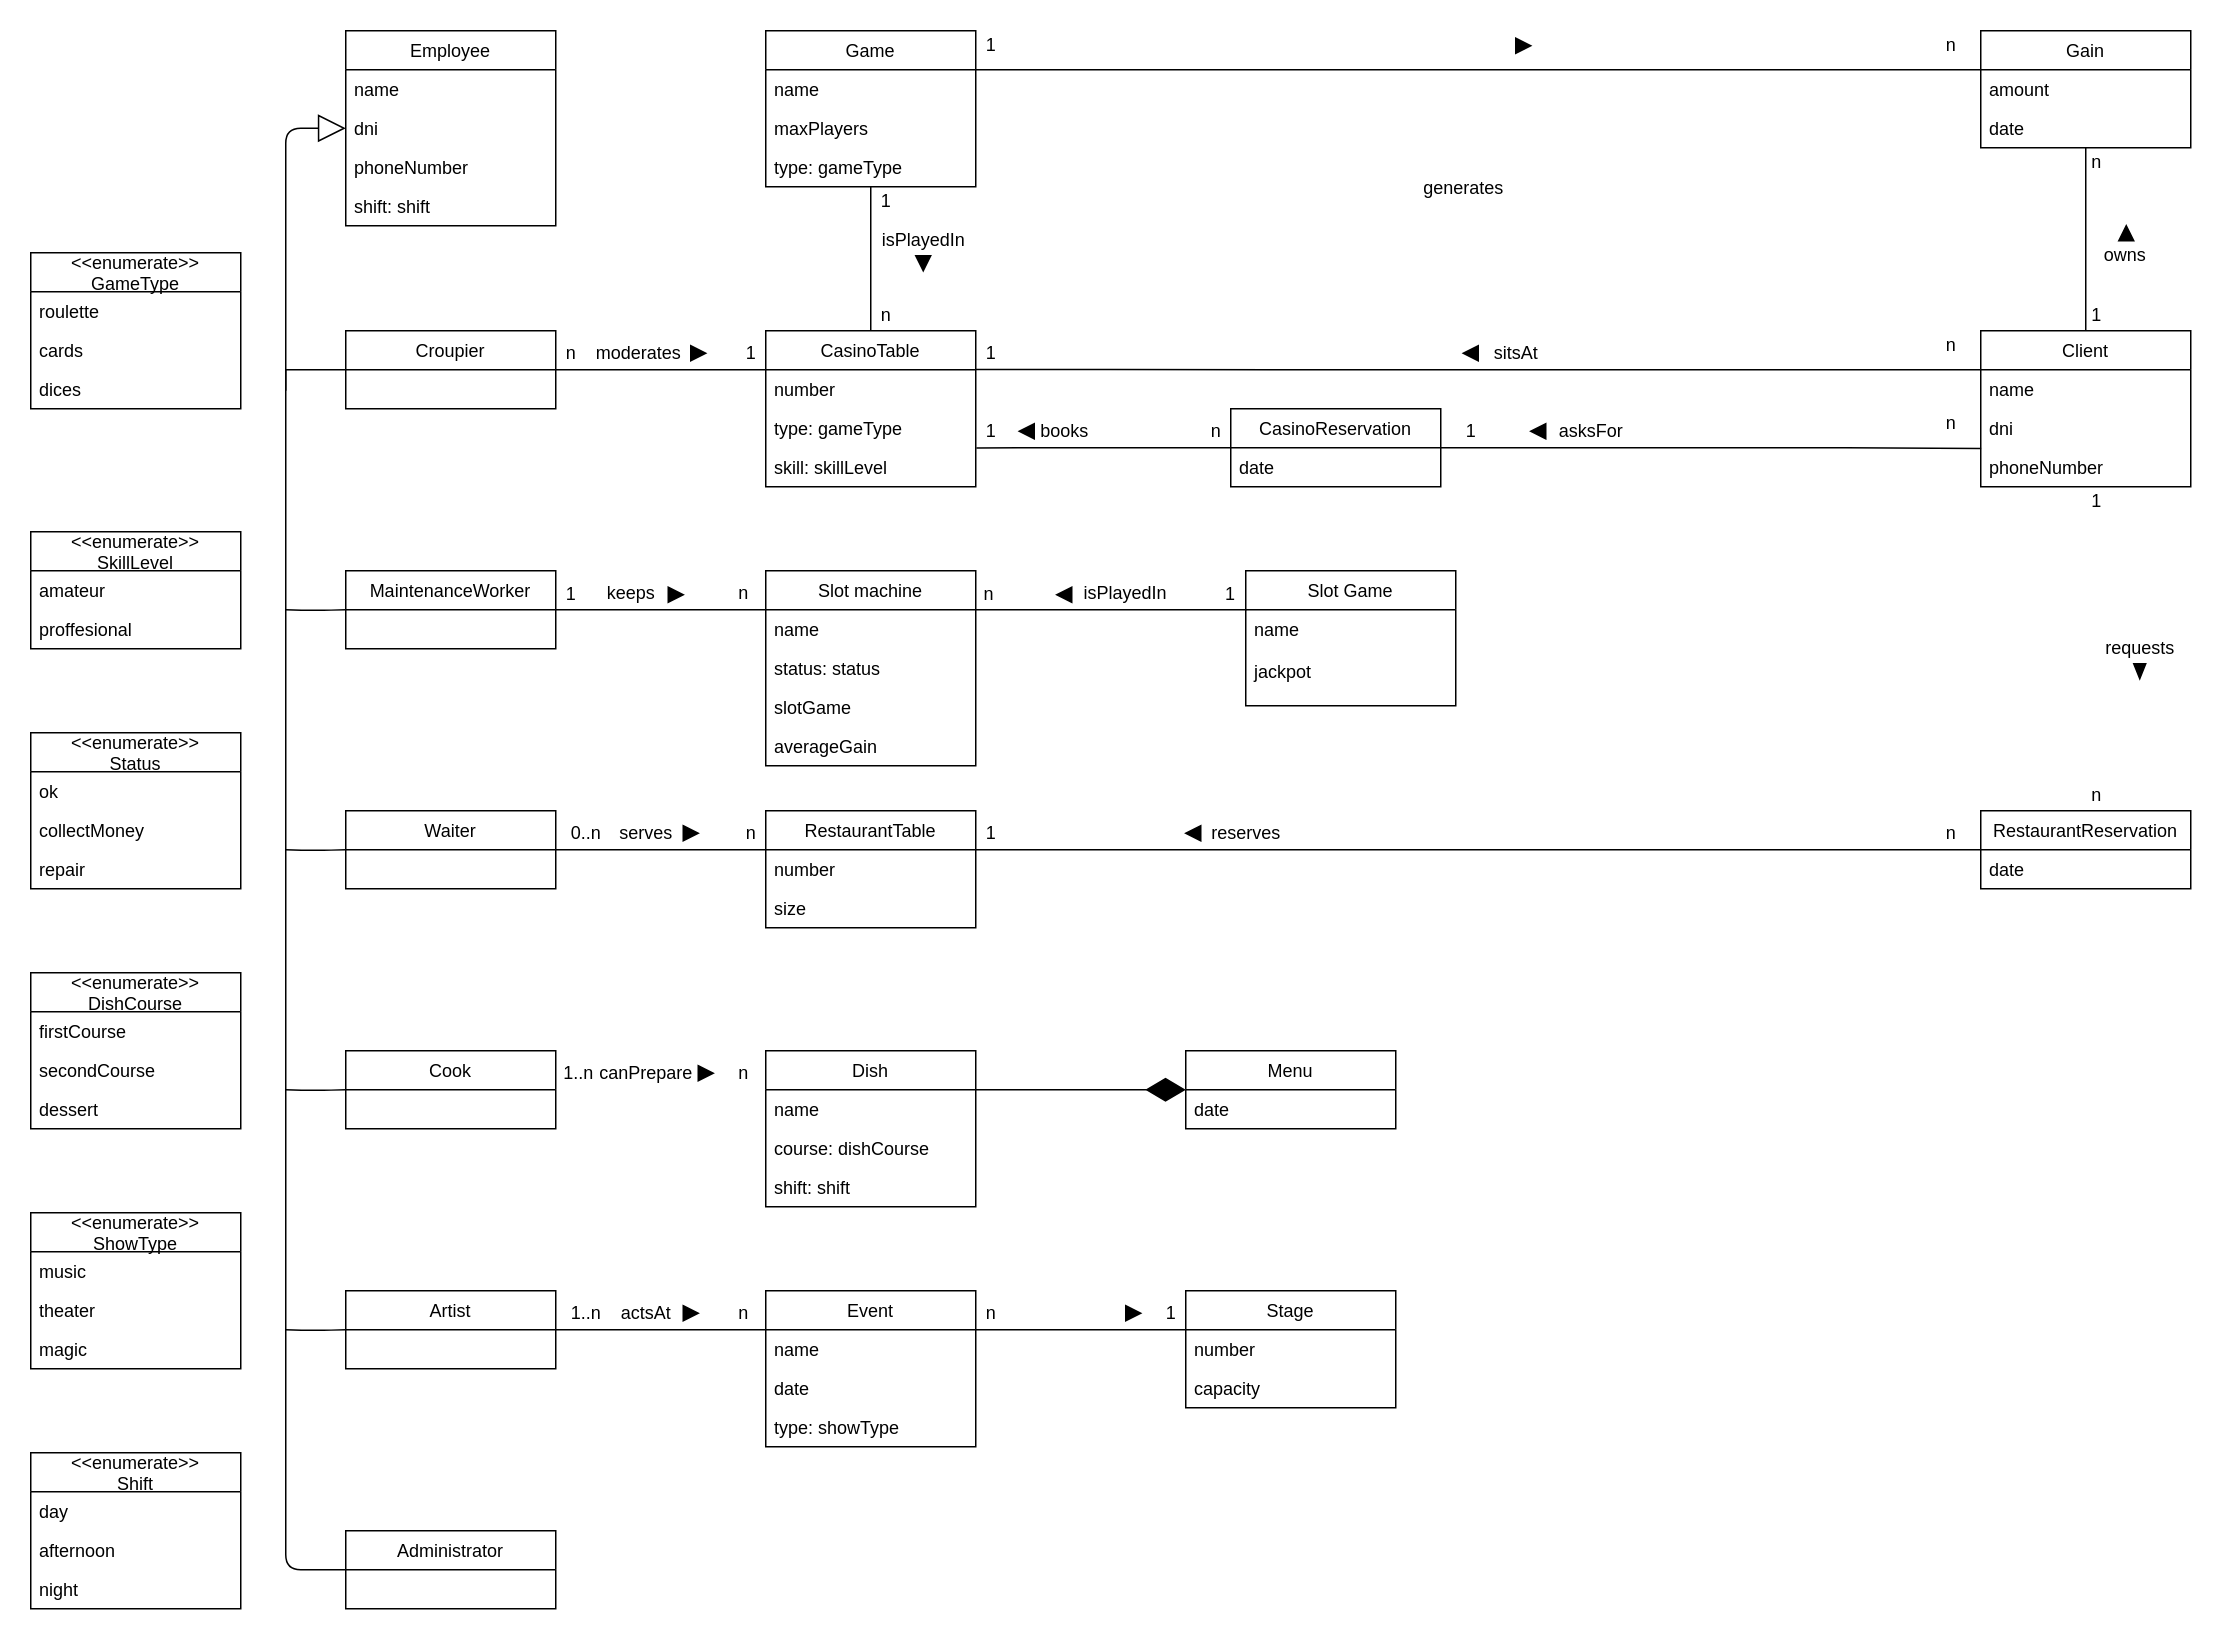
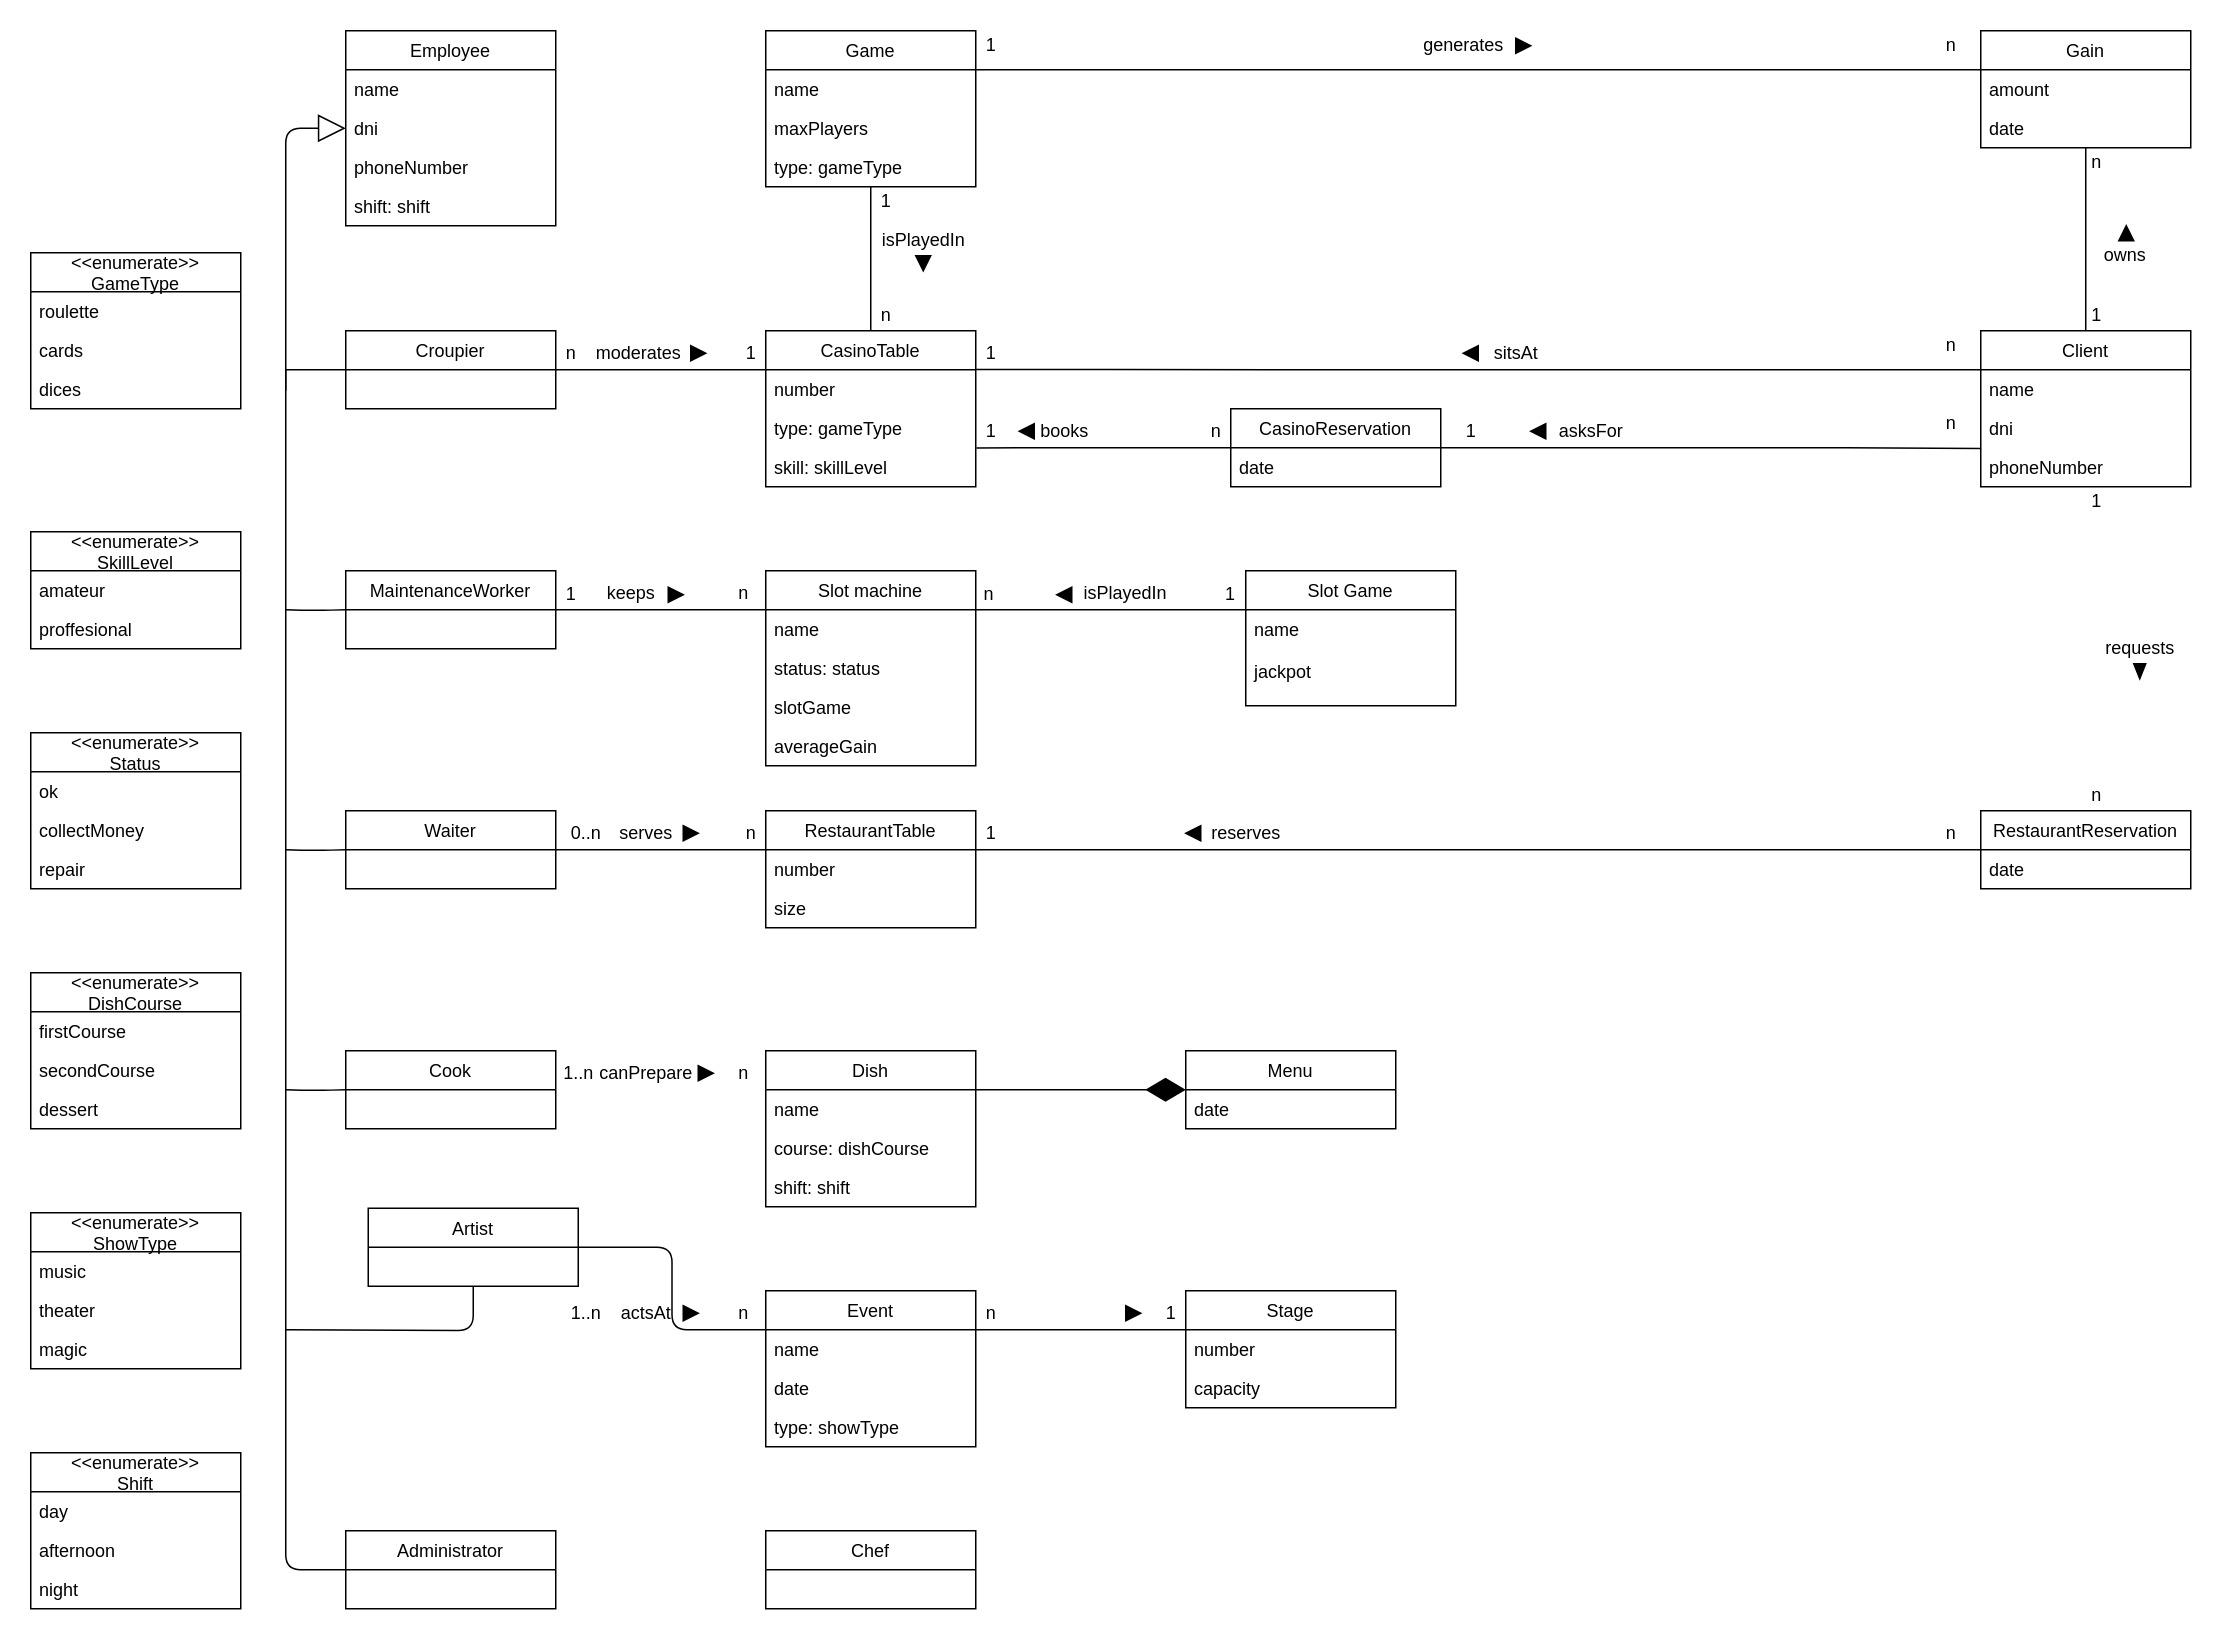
node "generates": moved (1463, 188) -> (1463, 46)
node "Artist": moved (451, 1330) -> (473, 1247)
node "Chef": added
